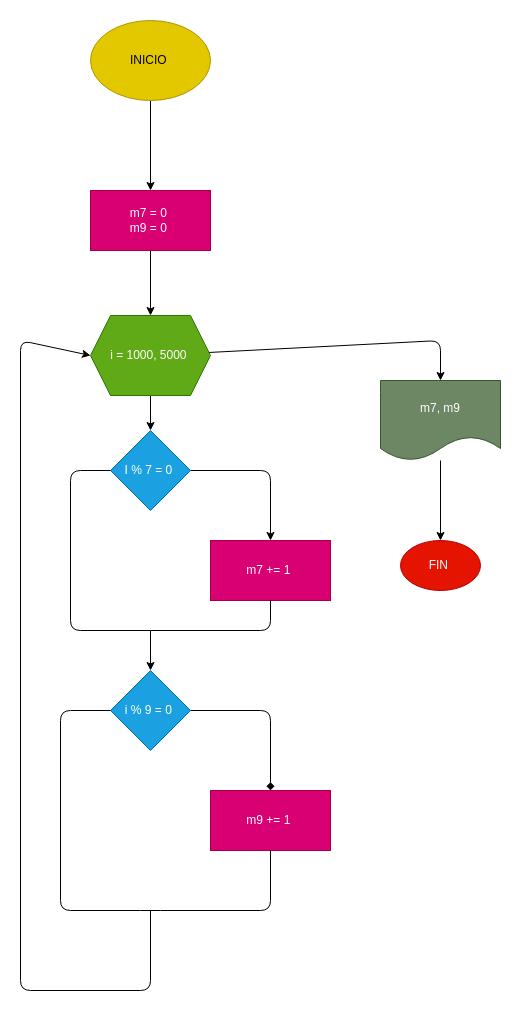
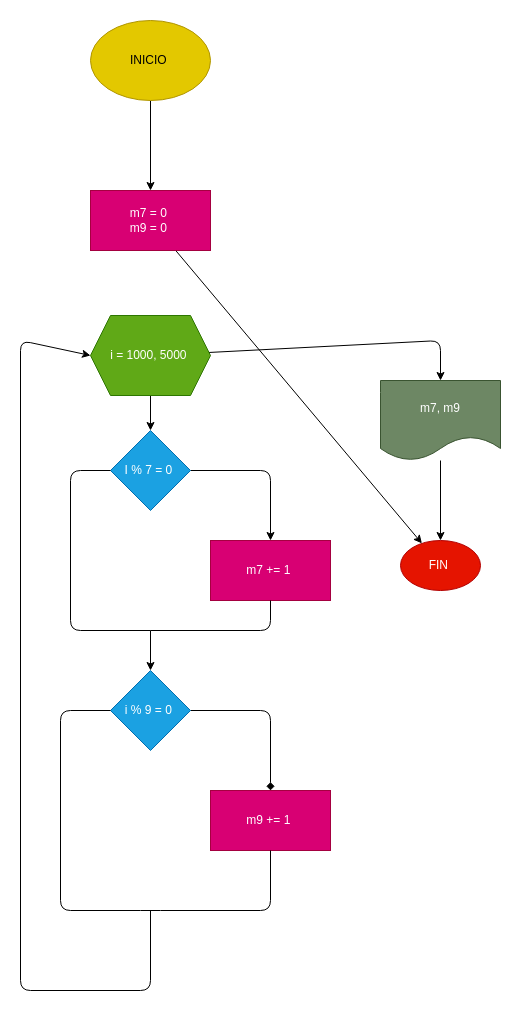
edge "m7 = 0 m9 = 0" -> "i = 1000, 5000": now "m7 = 0 m9 = 0" -> "FIN"
